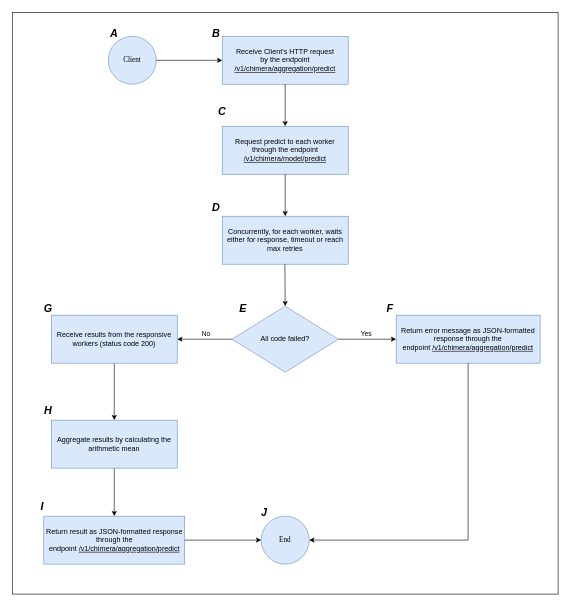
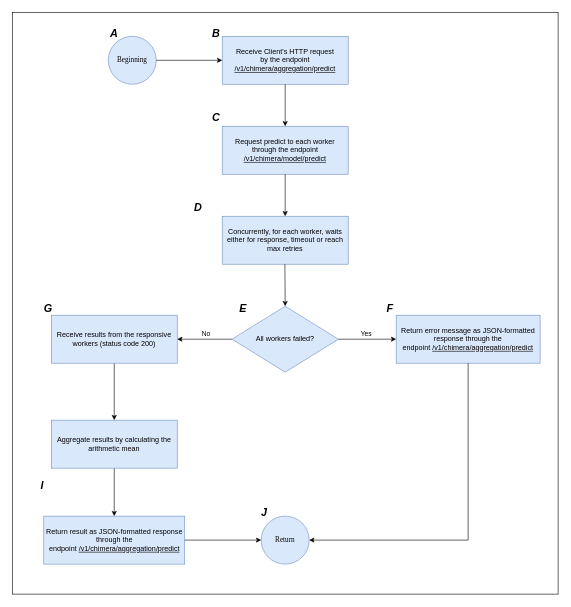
node "Client": label "Client" -> "Beginning"
node "C": moved (222, 111) -> (216, 117)
node "D": moved (216, 207) -> (198, 207)
node "All code failed?": label "All code failed?" -> "All workers failed?"
node "H": removed
node "I": moved (42, 507) -> (42, 486)
node "End": label "End" -> "Return"
